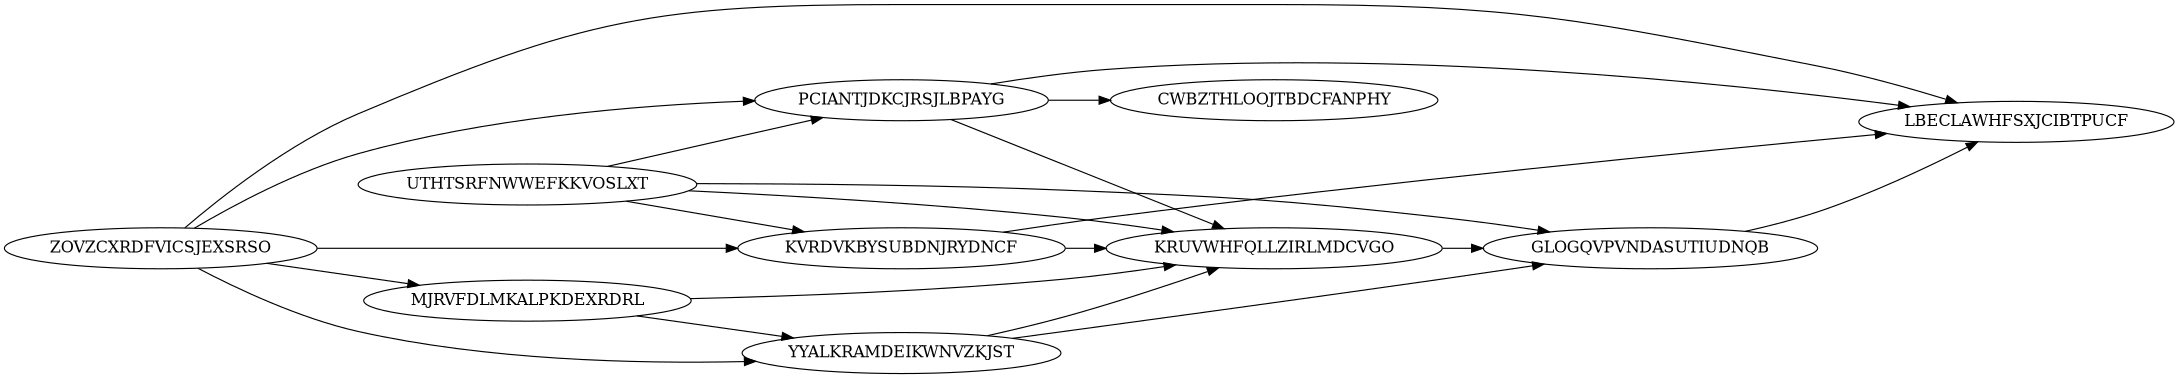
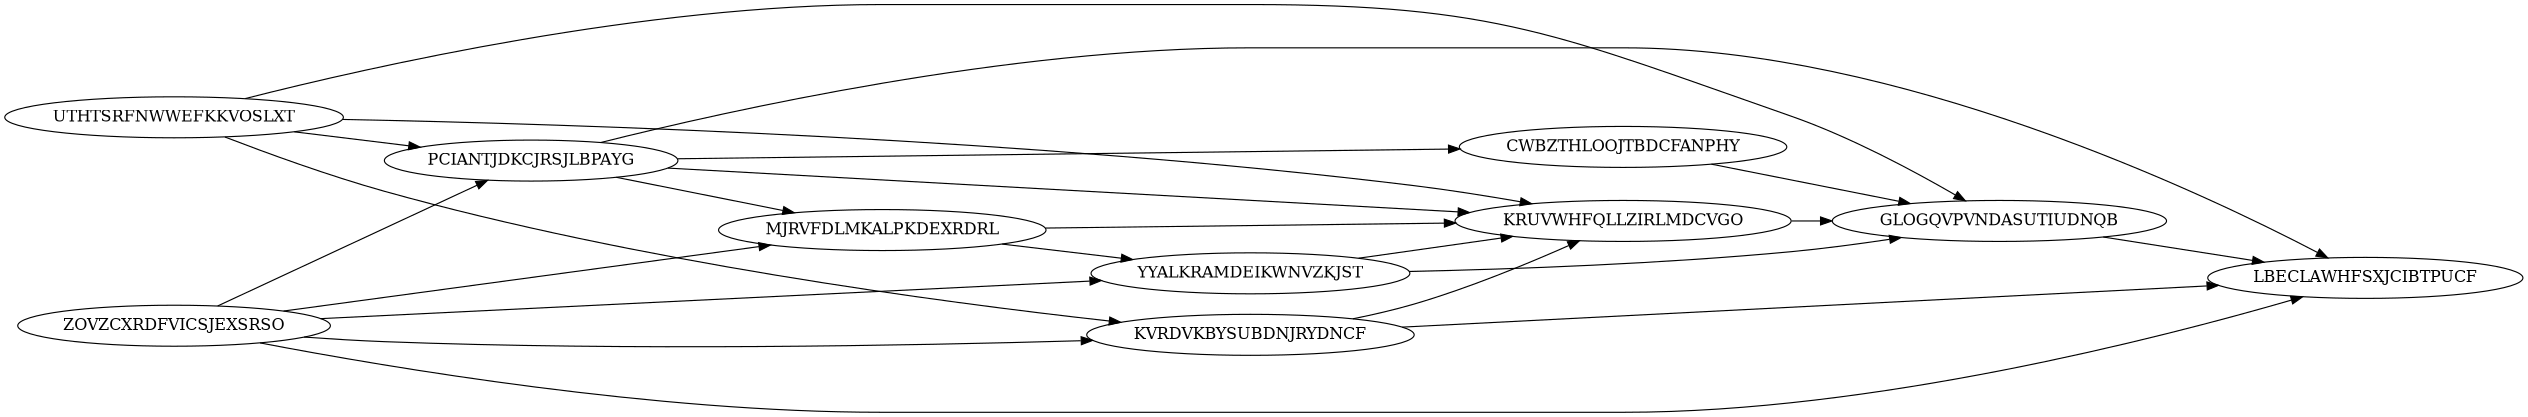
edge "CWBZTHLOOJTBDCFANPHY" -> "GLOGQVPVNDASUTIUDNQB": added
edge "PCIANTJDKCJRSJLBPAYG" -> "MJRVFDLMKALPKDEXRDRL": added
